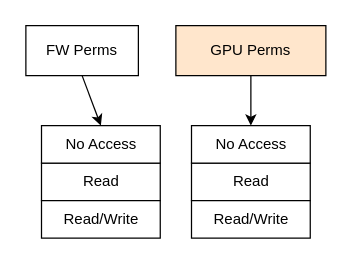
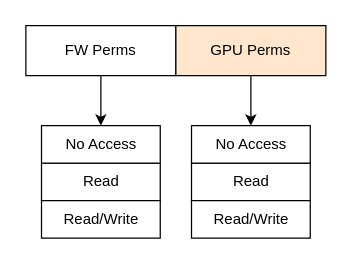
node "FW Perms": size 113x50 -> 150x50
